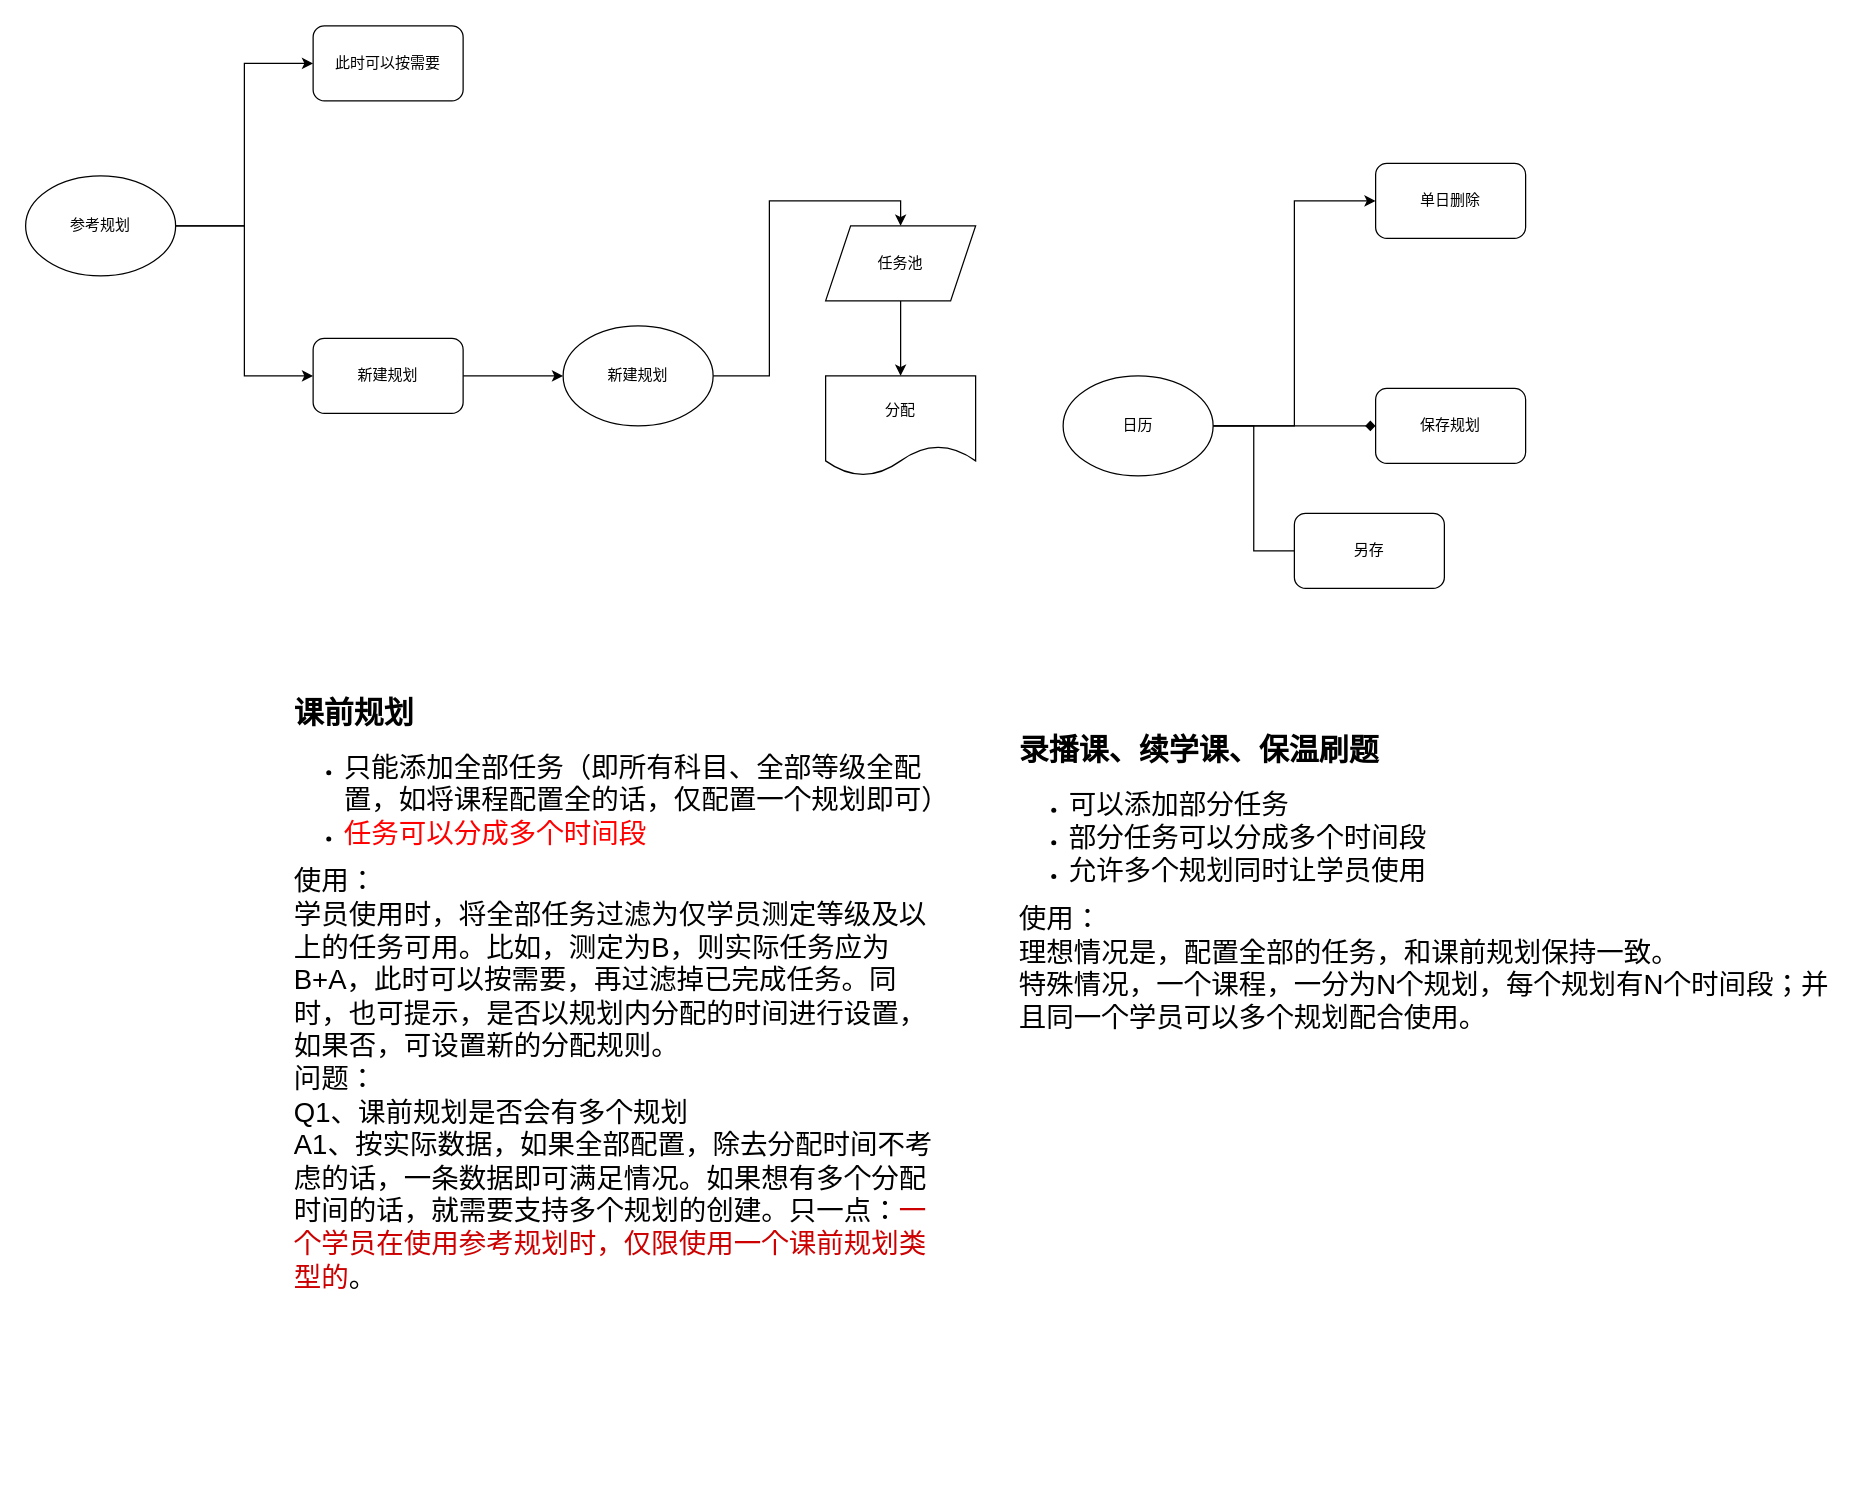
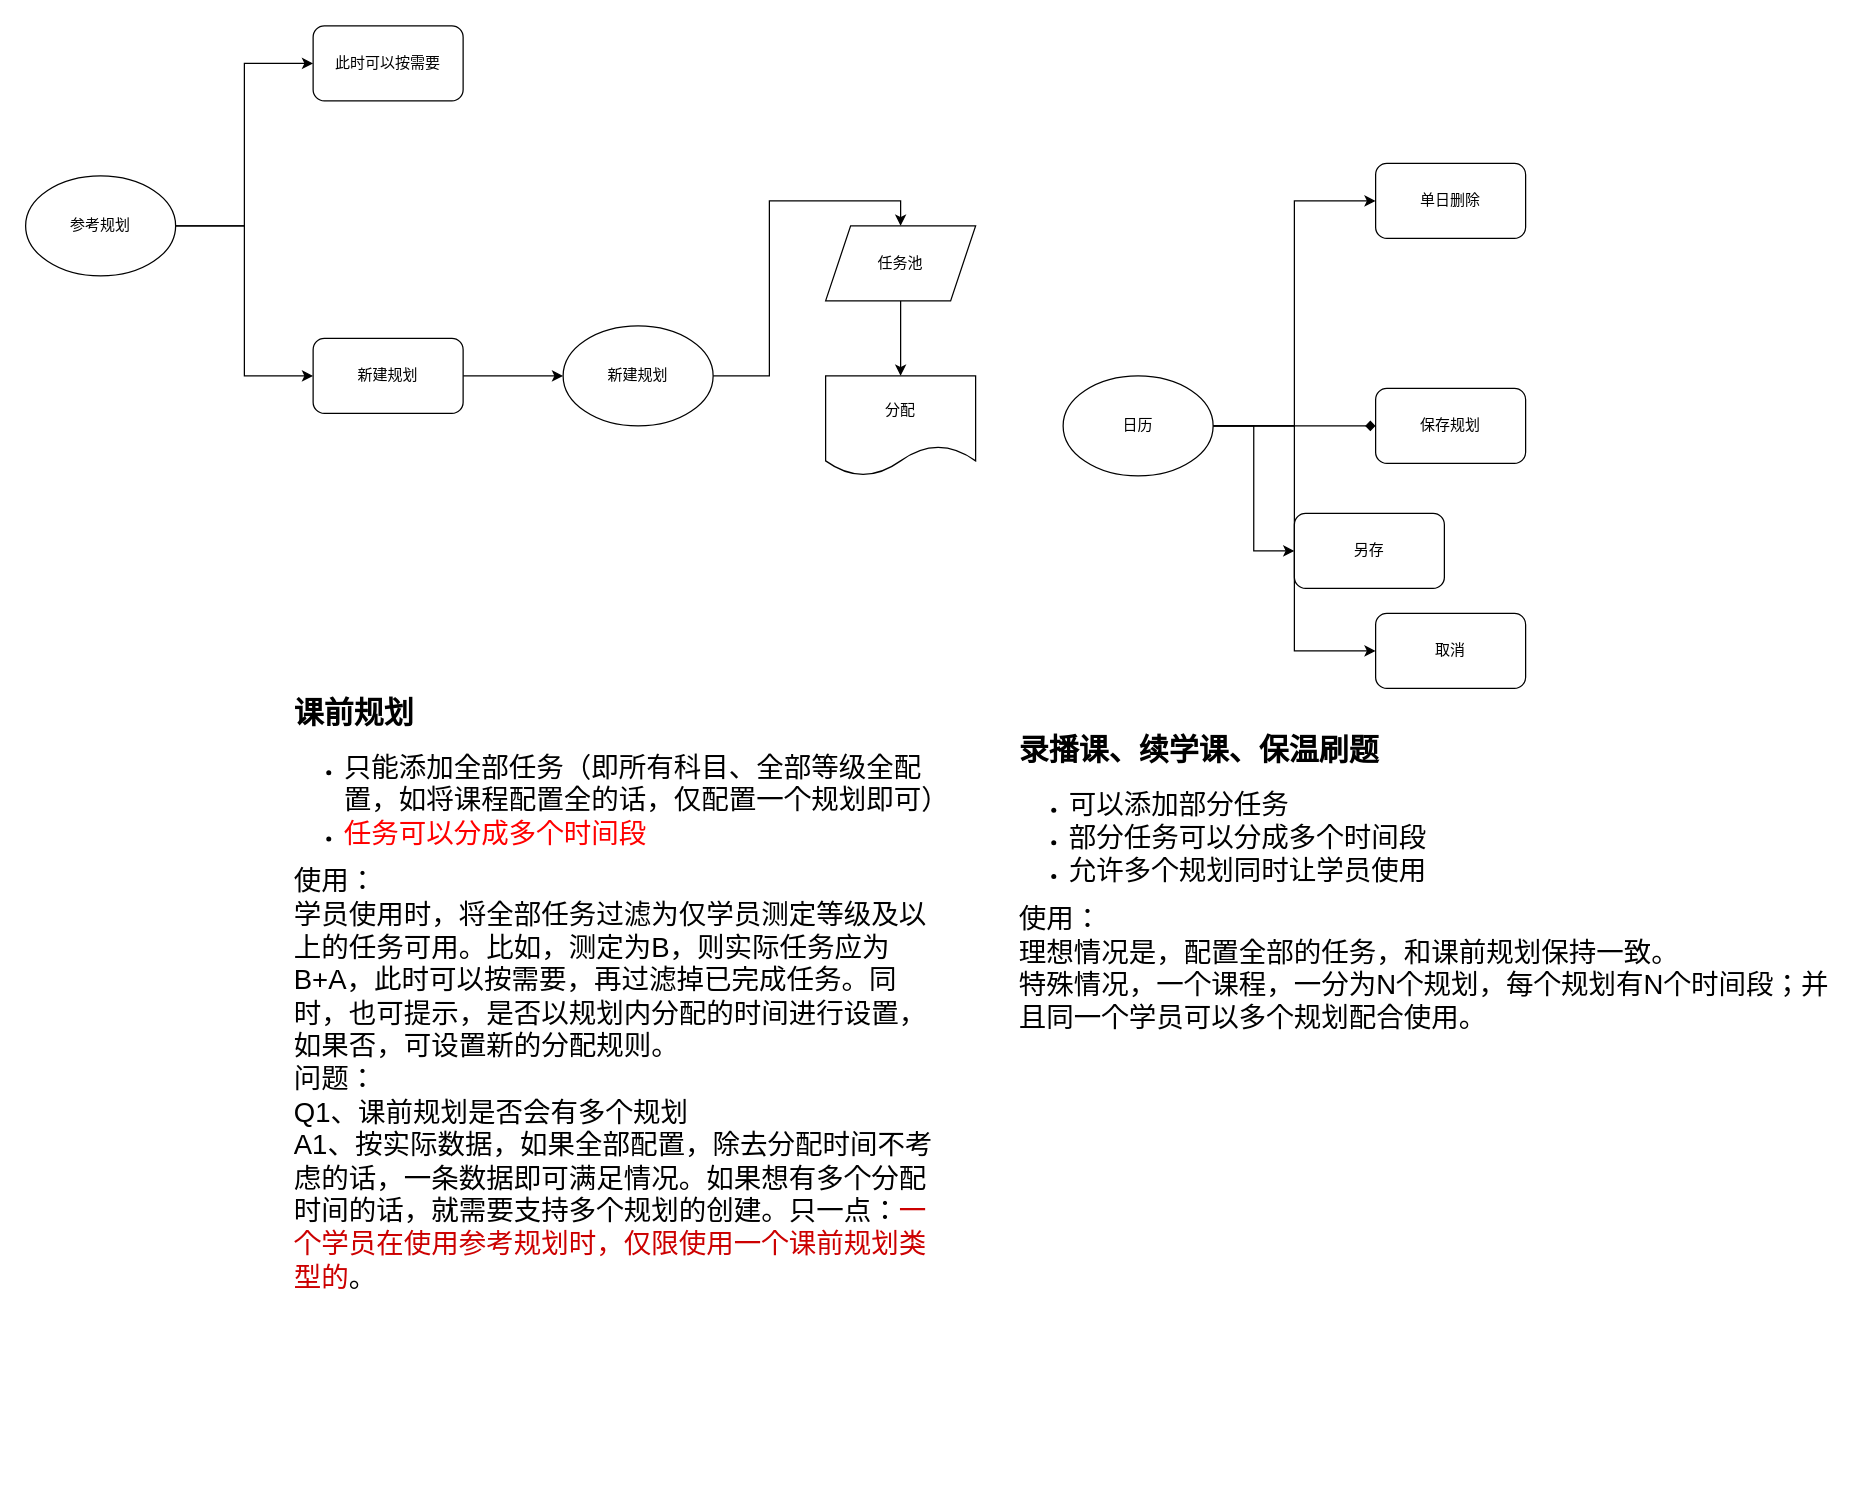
edge "日历" -- "另存": arrowhead none -> classic
edge "日历" -> "取消": added
node "取消": added
